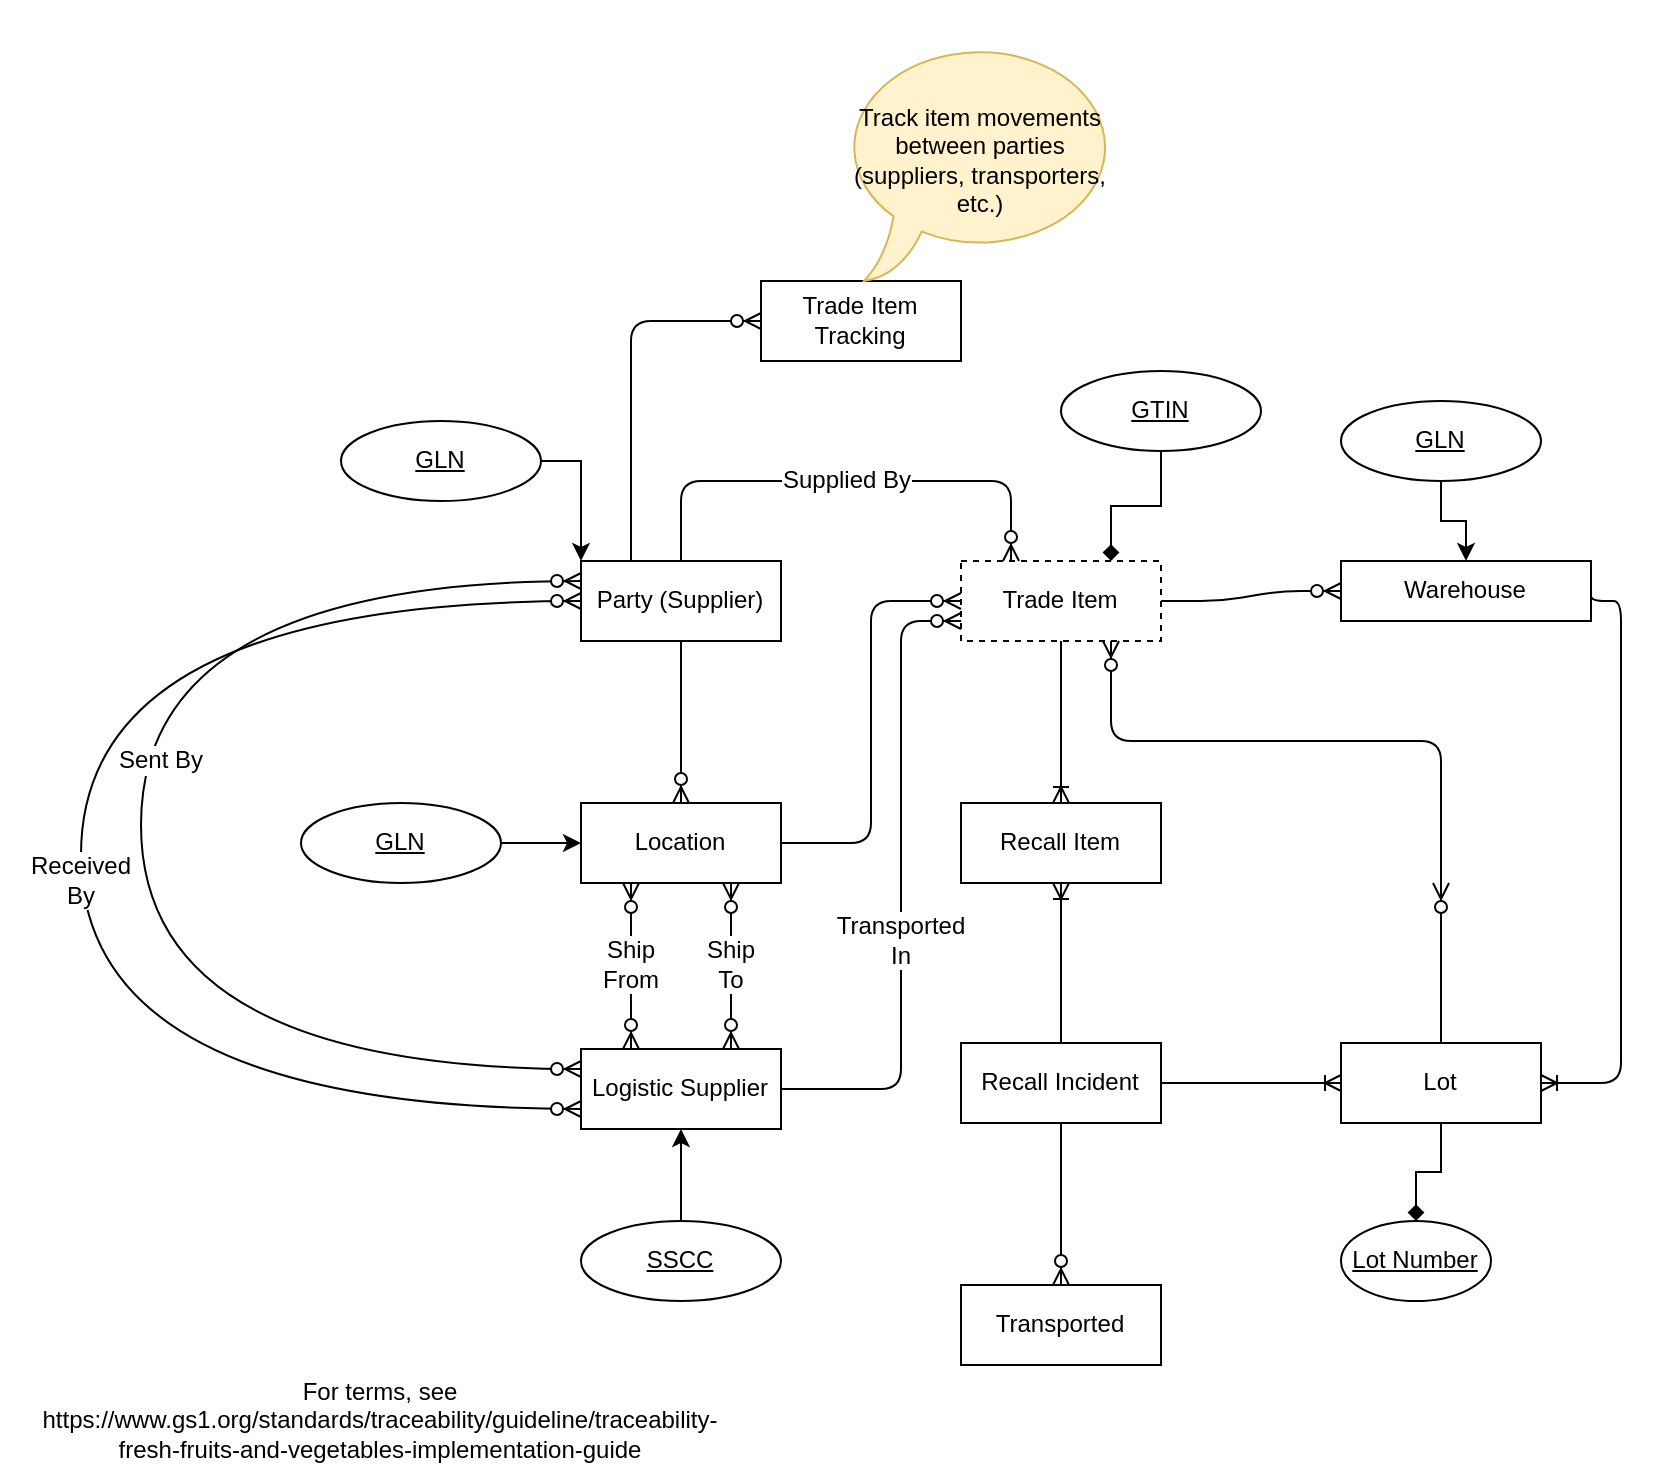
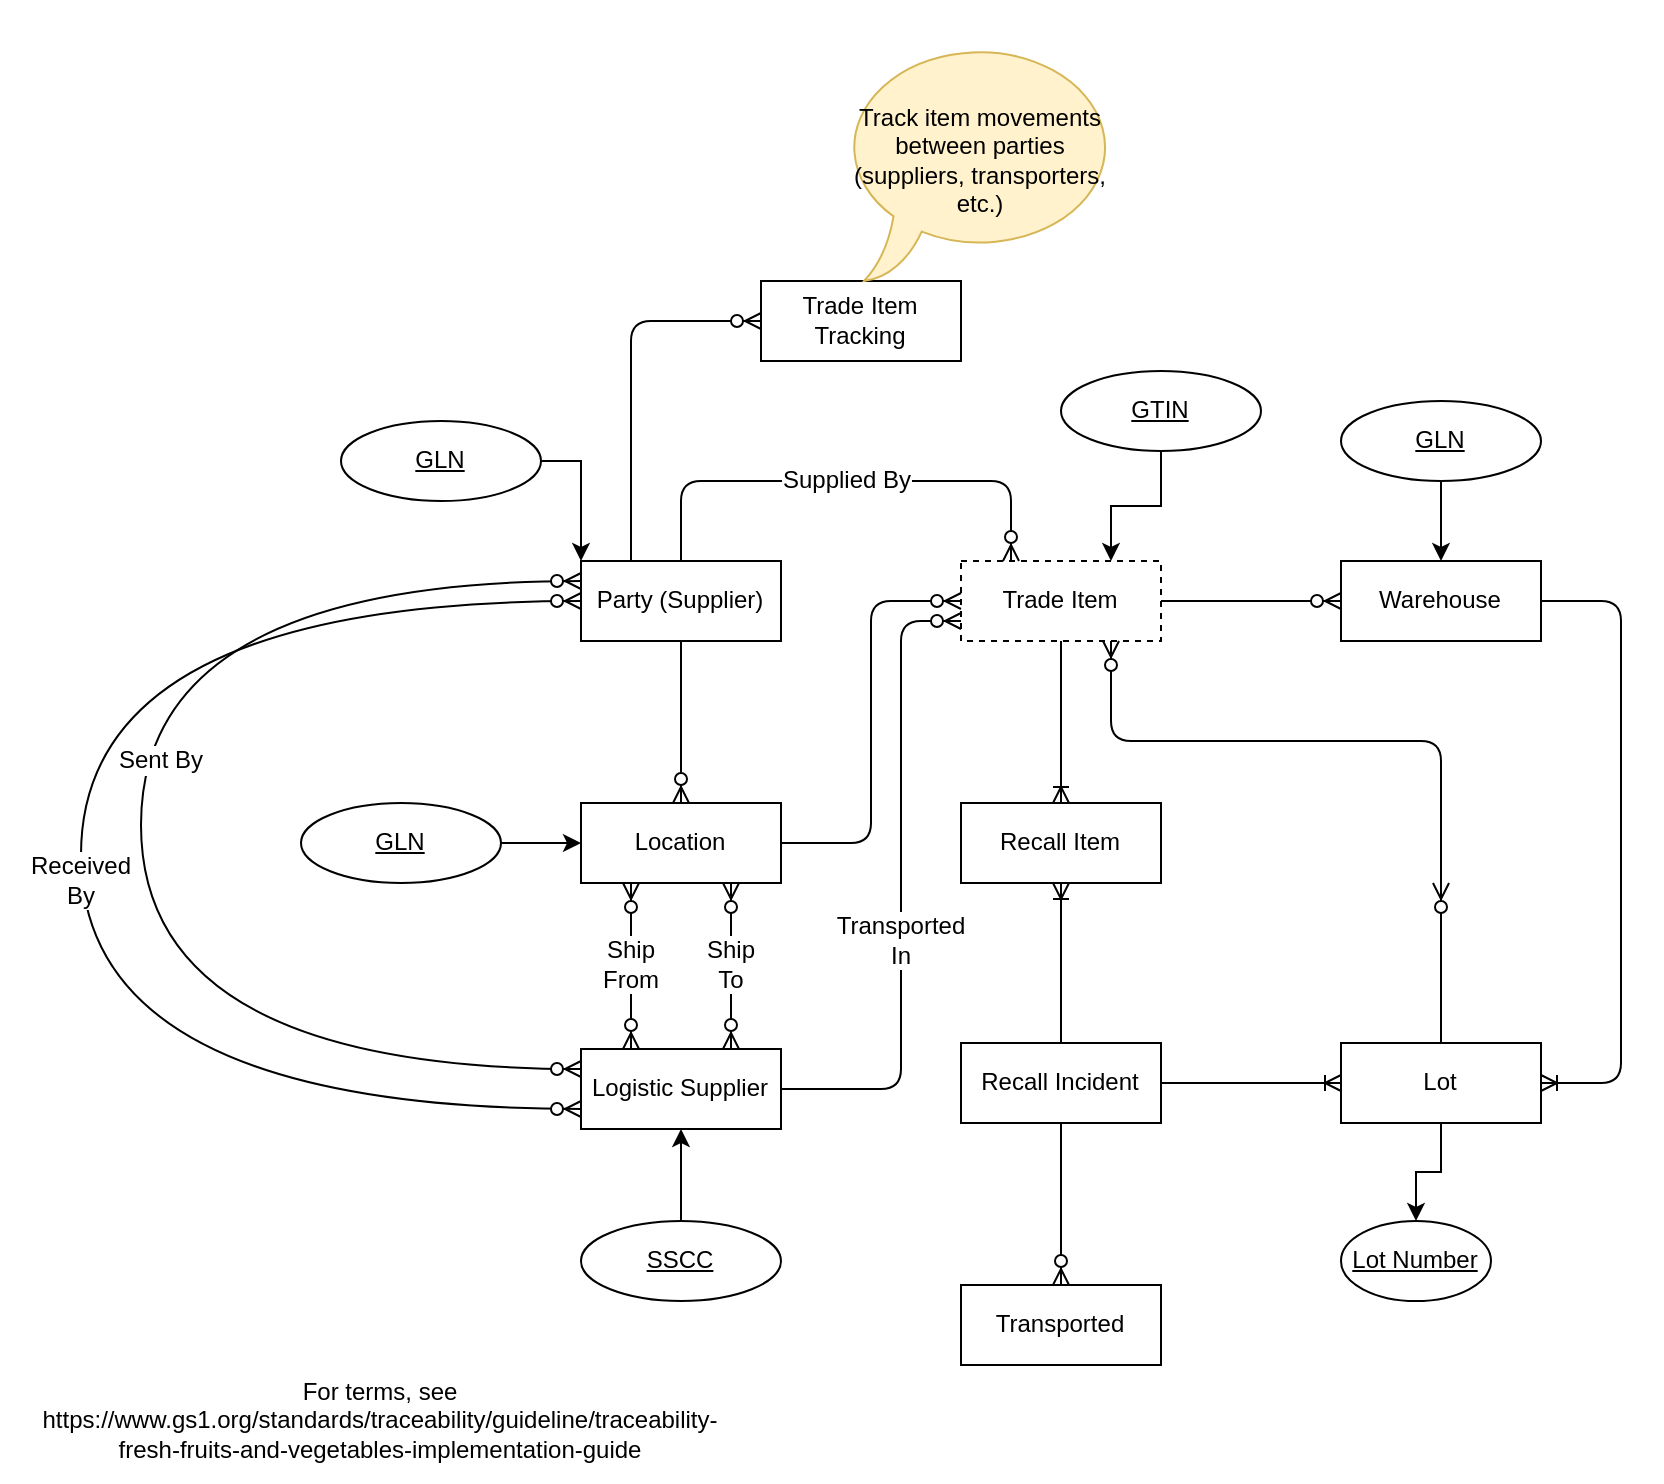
edge "GTIN" -> "Trade Item": arrowhead diamond -> classic
node "Warehouse": size 250x60 -> 200x80
edge "Lot" -> "Lot Number": arrowhead diamond -> classic
